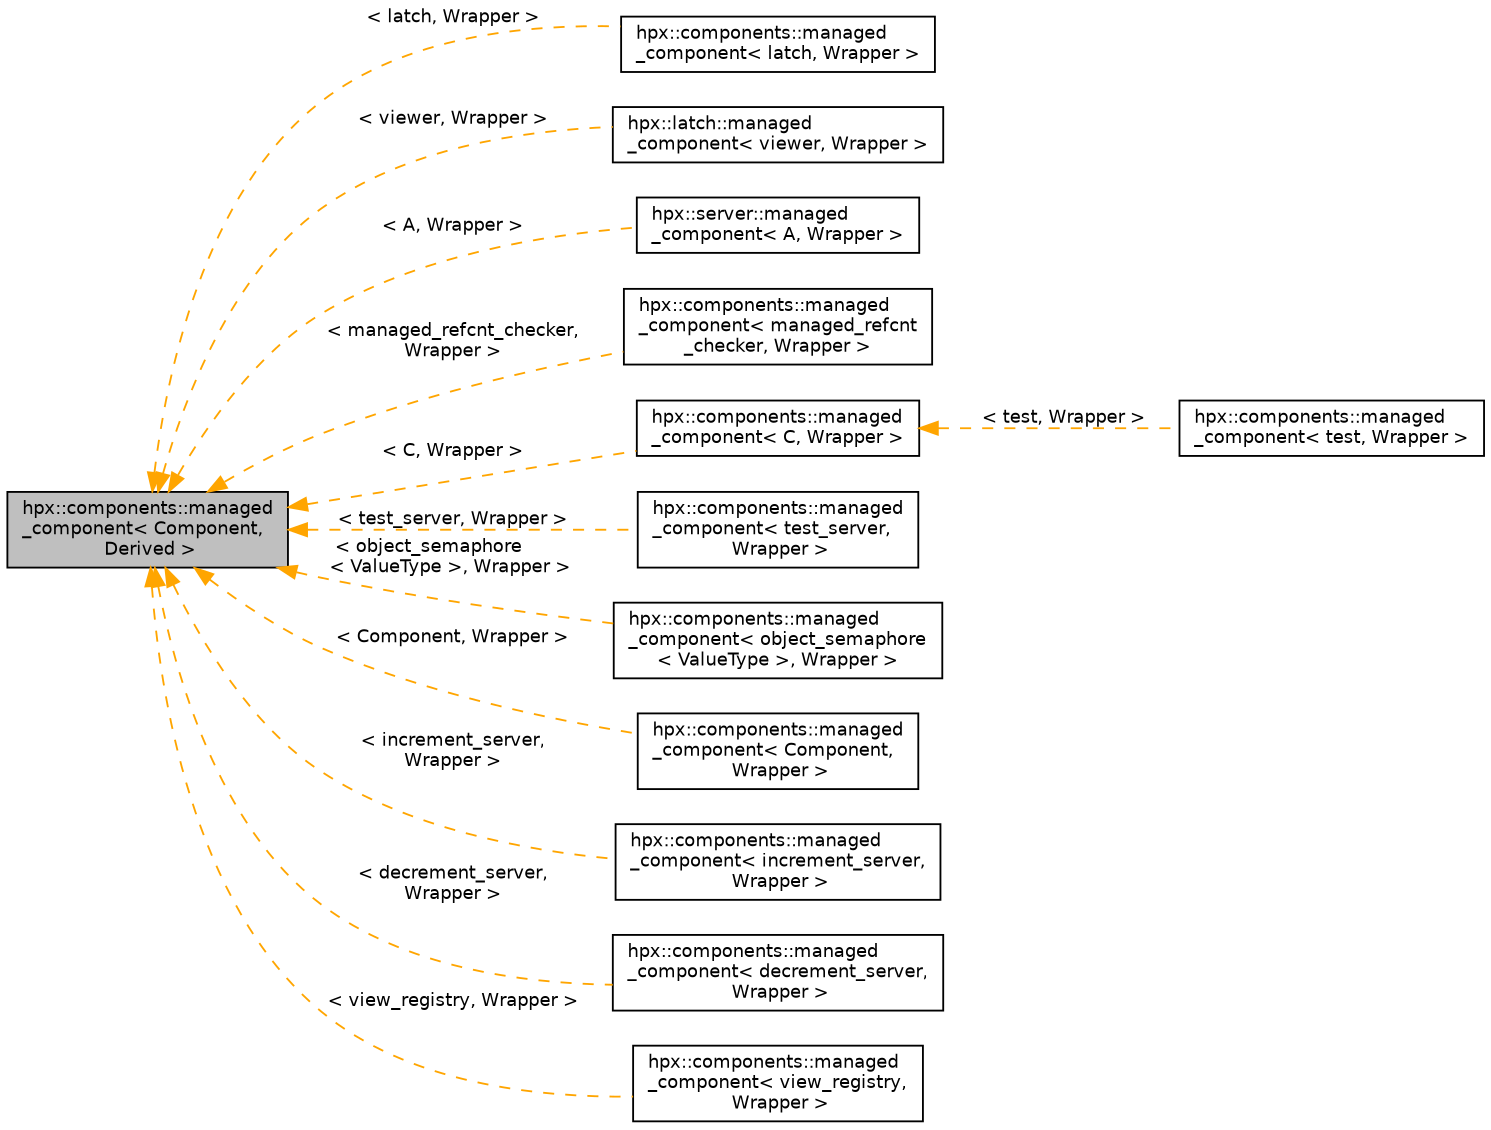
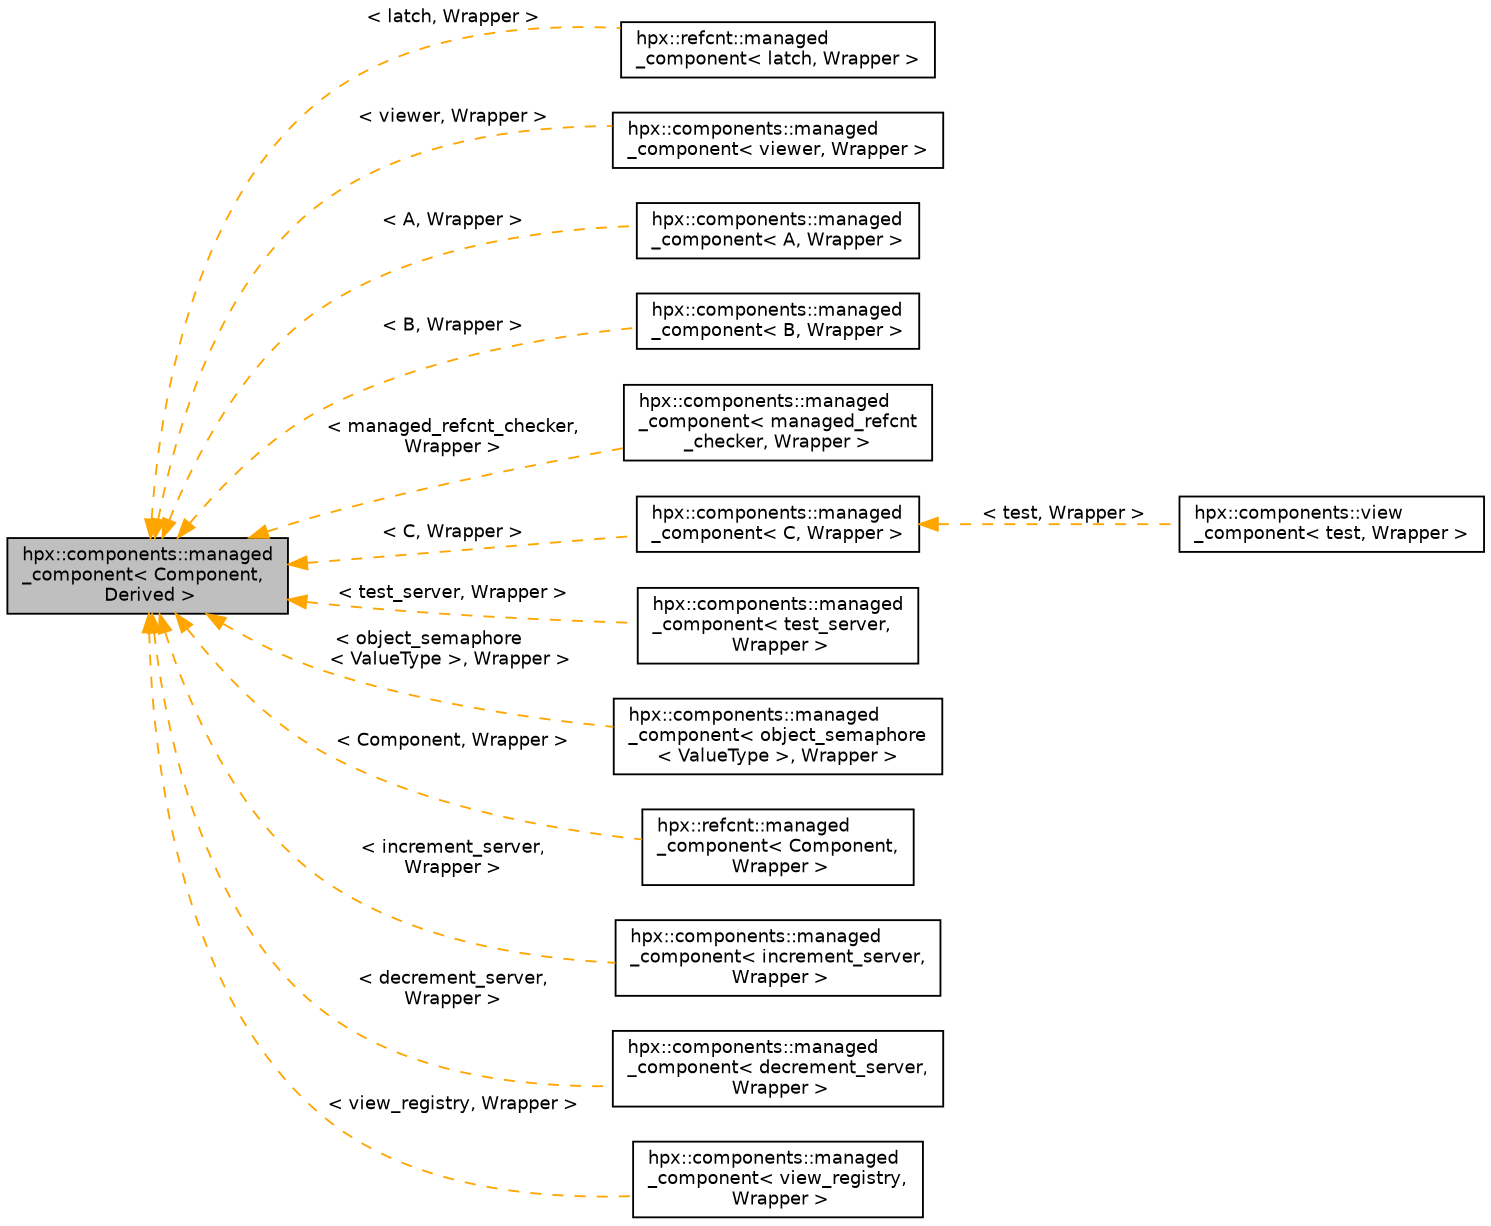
node "hpx::components::managed _component< latch, Wrapper >": label "hpx::components::managed _component< latch, Wrapper >" -> "hpx::refcnt::managed _component< latch, Wrapper >"
node "hpx::latch::managed _component< viewer, Wrapper >": label "hpx::latch::managed _component< viewer, Wrapper >" -> "hpx::components::managed _component< viewer, Wrapper >"
node "hpx::server::managed _component< A, Wrapper >": label "hpx::server::managed _component< A, Wrapper >" -> "hpx::components::managed _component< A, Wrapper >"
node "hpx::components::managed _component< B, Wrapper >": added
node "hpx::components::managed _component< test, Wrapper >": label "hpx::components::managed _component< test, Wrapper >" -> "hpx::components::view _component< test, Wrapper >"
node "hpx::components::managed _component< Component, Wrapper >": label "hpx::components::managed _component< Component, Wrapper >" -> "hpx::refcnt::managed _component< Component, Wrapper >"
